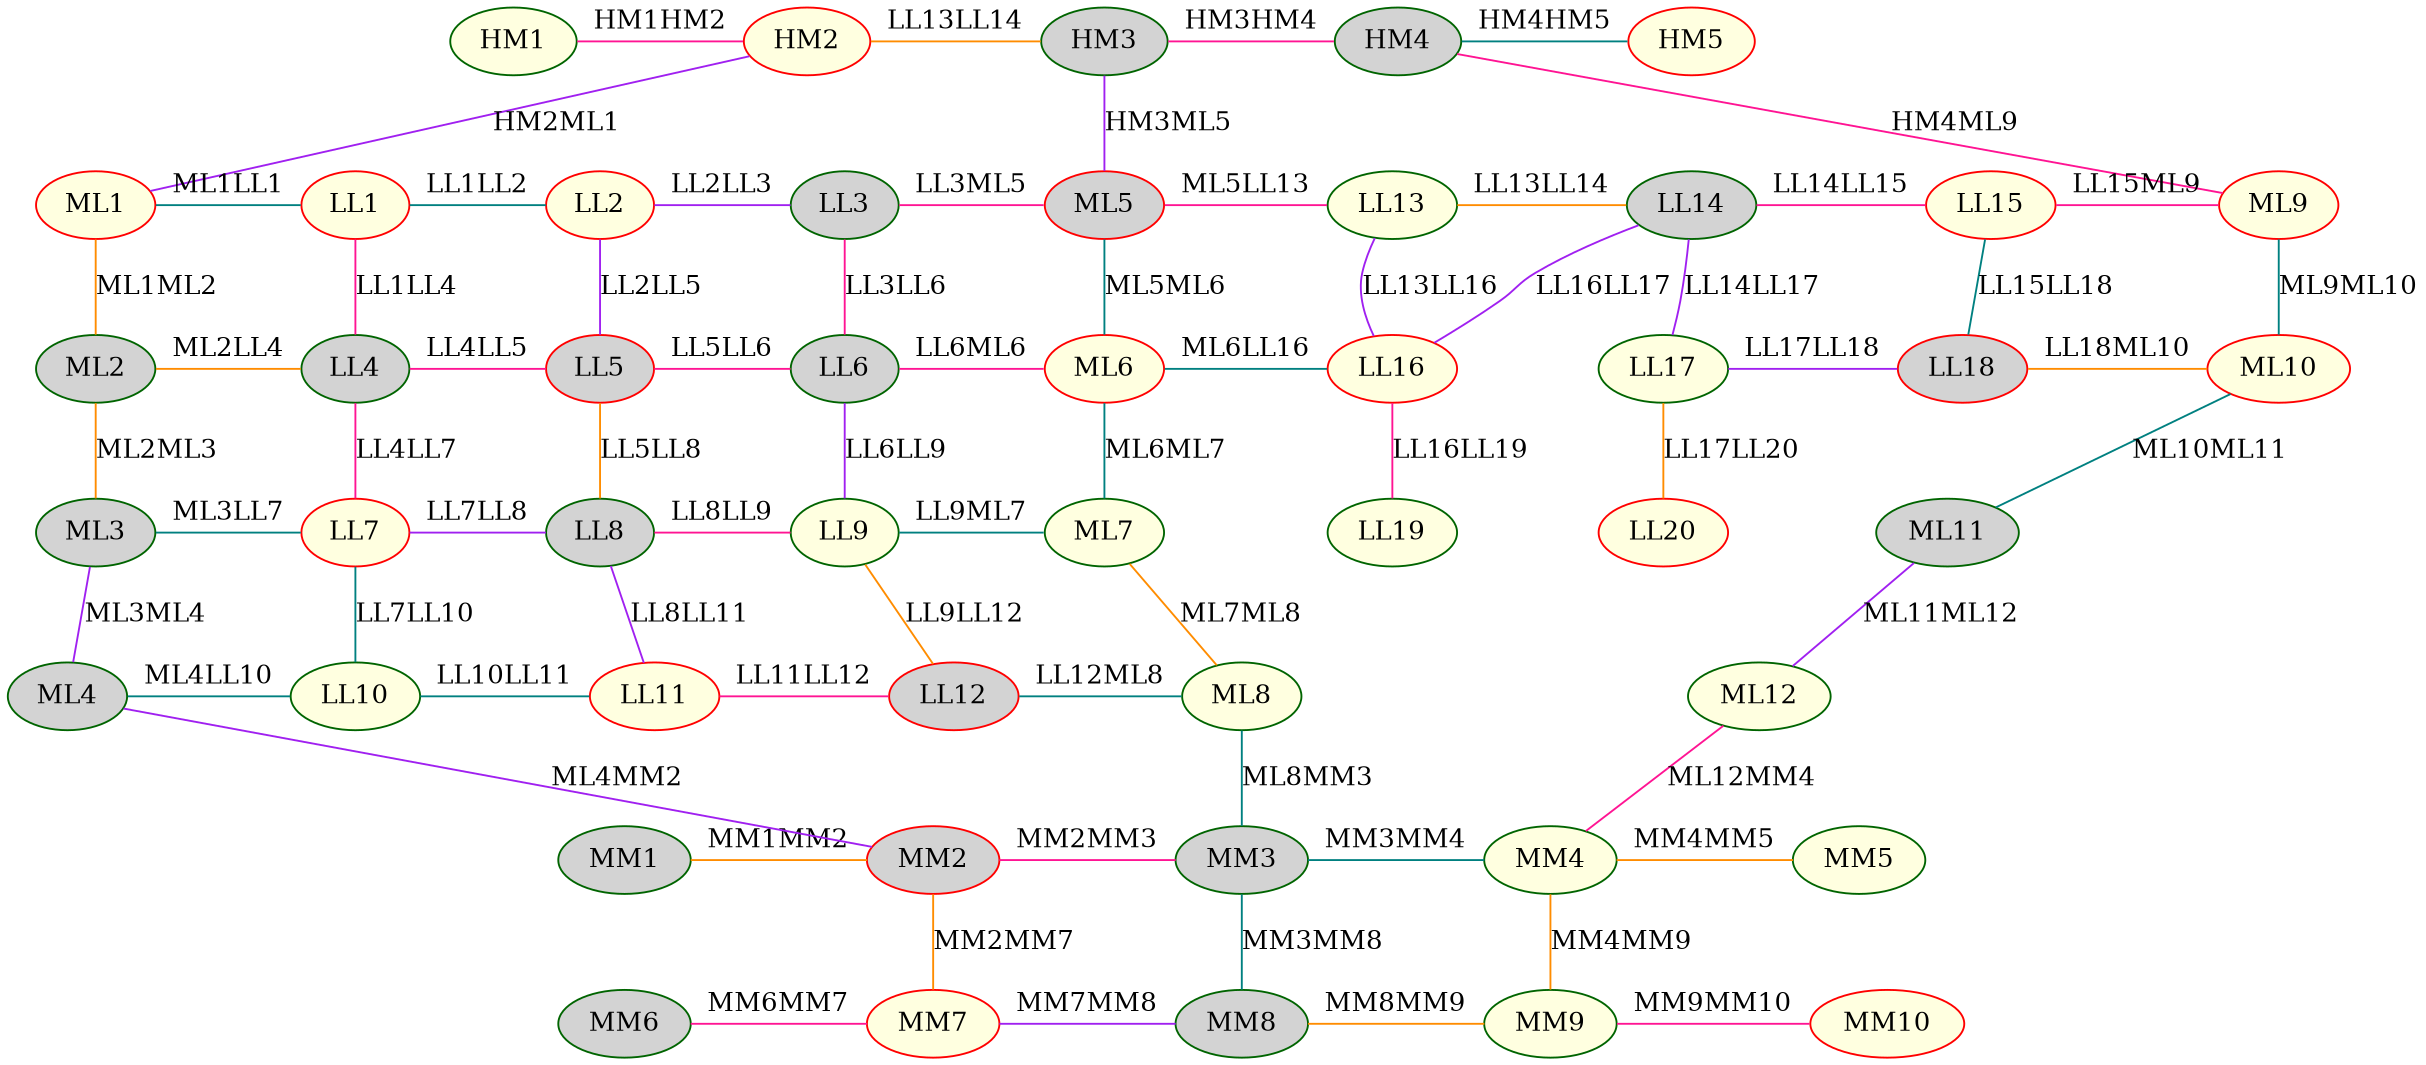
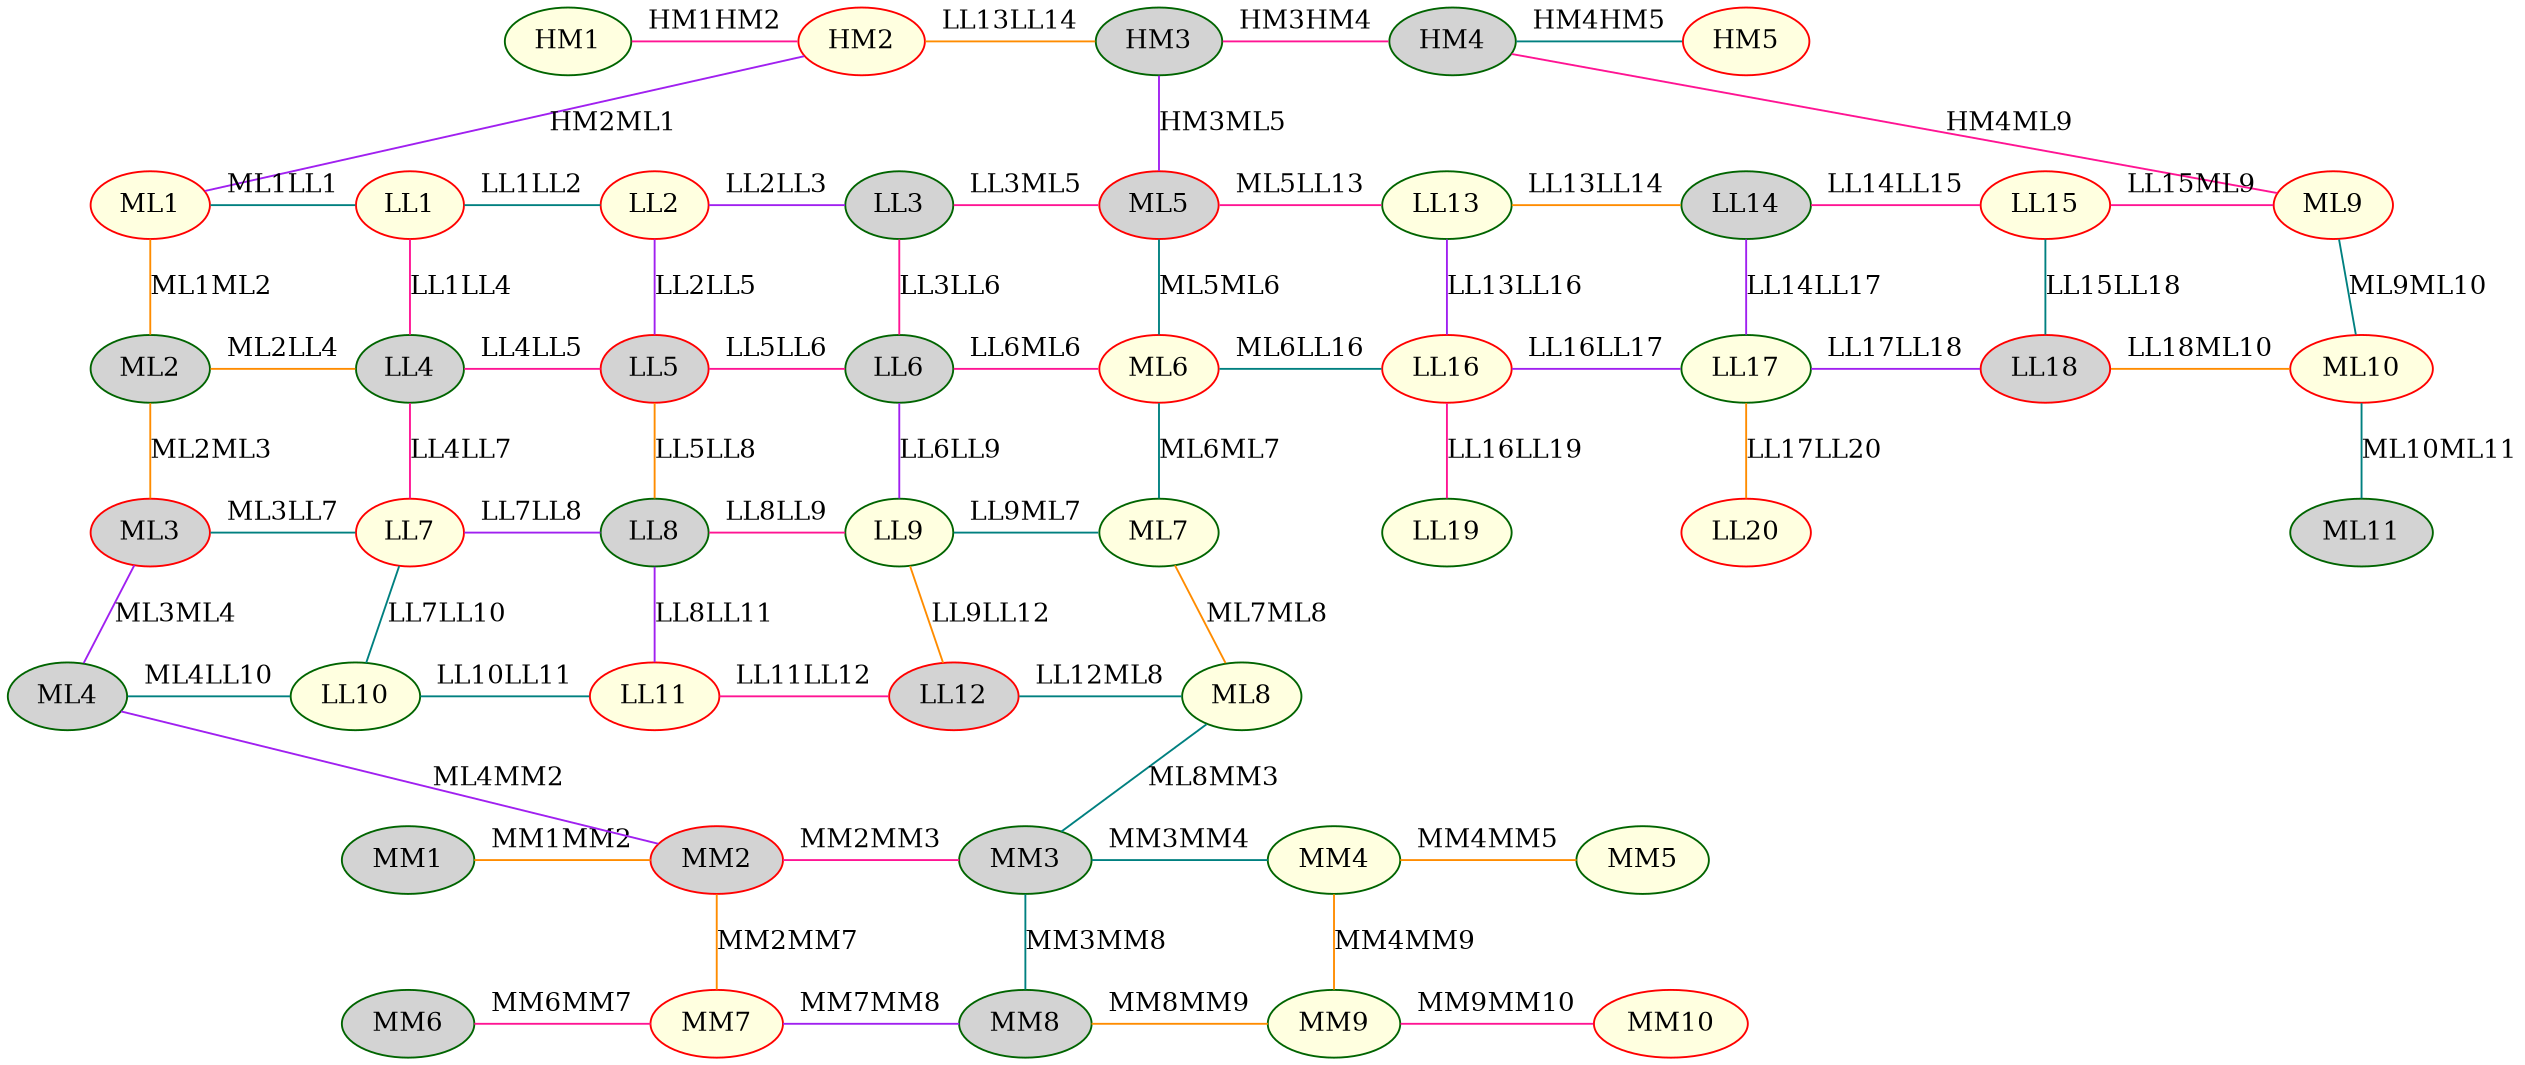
edge "LL14" -- "LL16": now "LL17" -- "LL16"
node "ML3": color darkgreen -> red
node "ML12": removed
